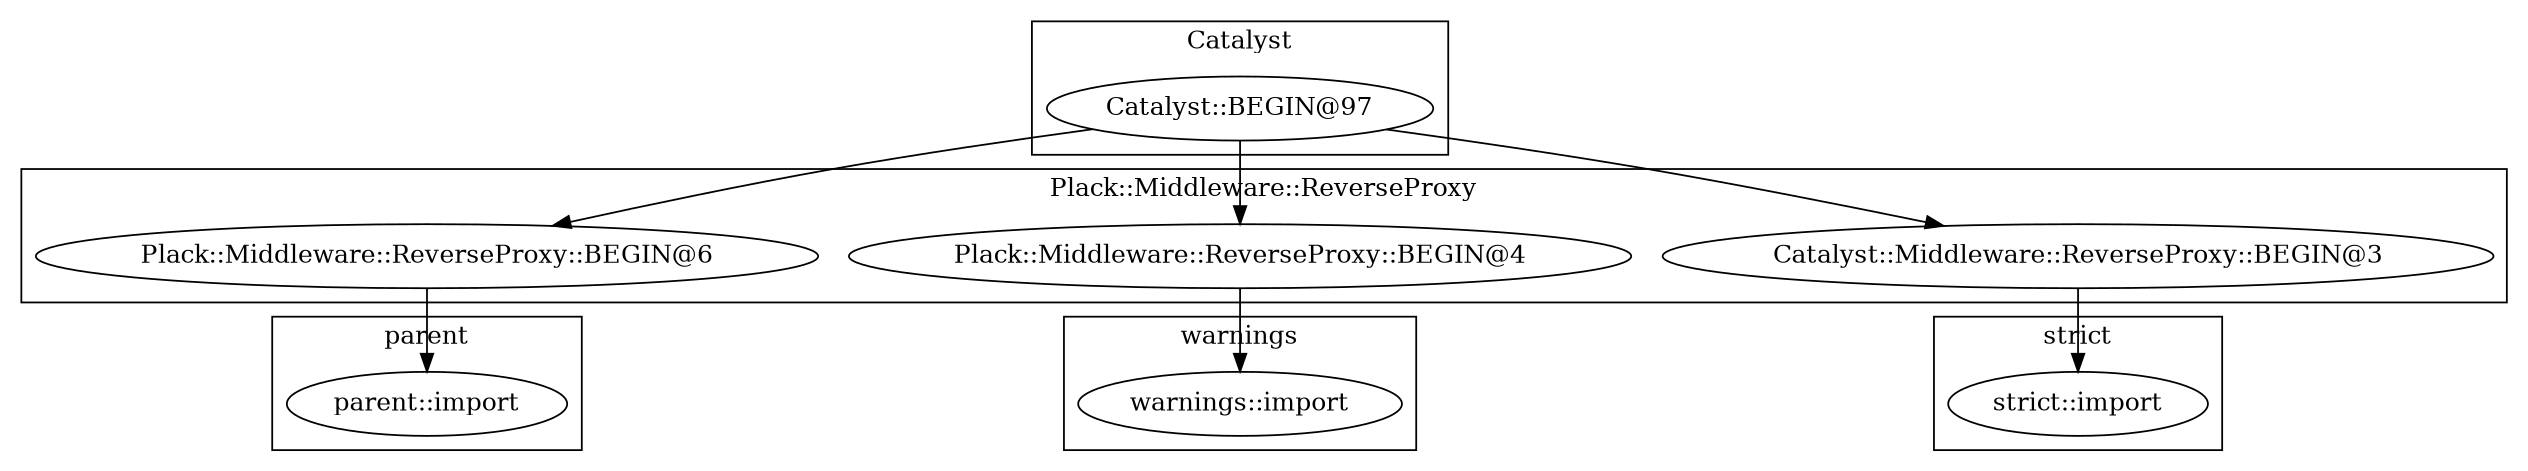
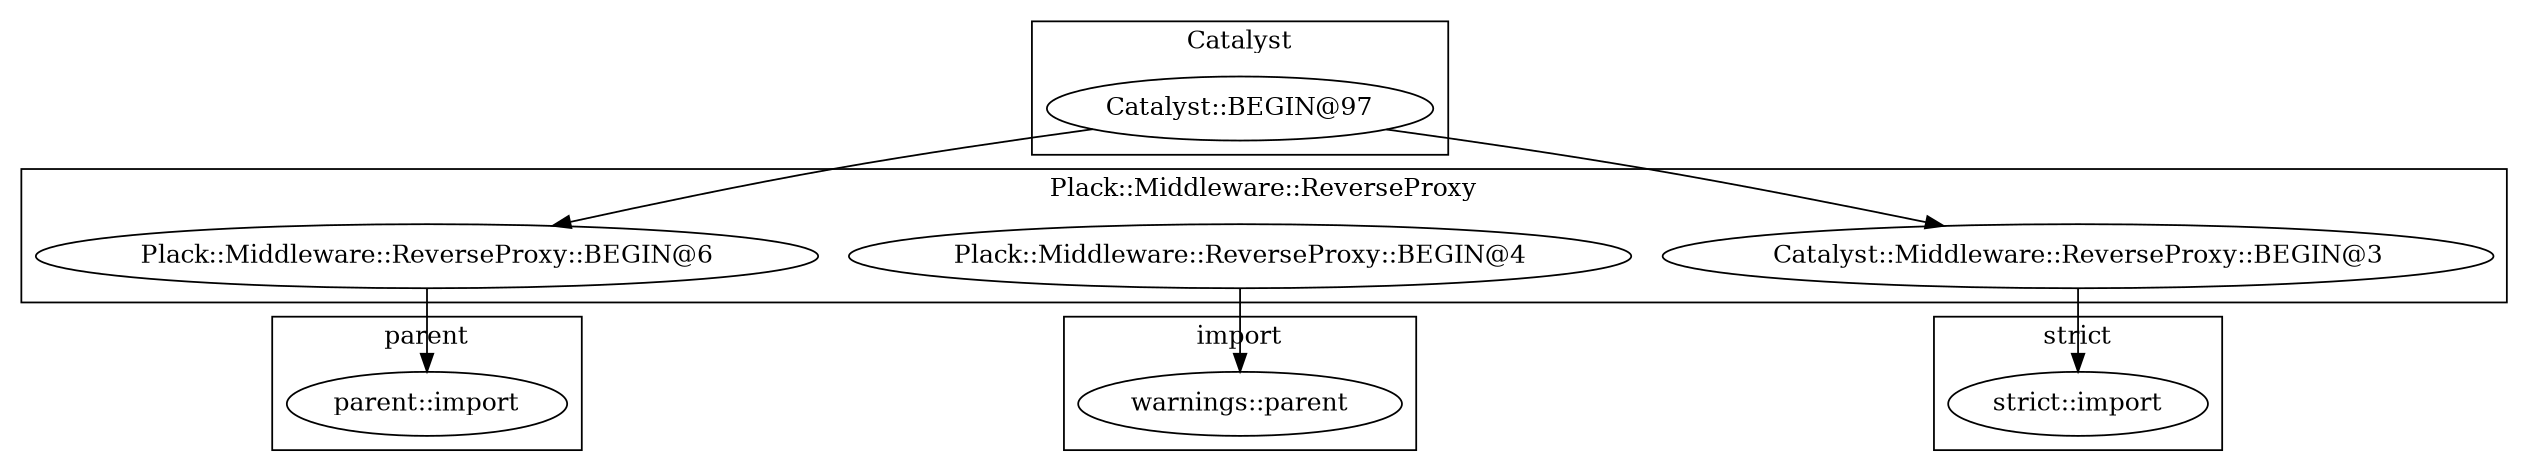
edge "Catalyst::BEGIN@97" -> "Plack::Middleware::ReverseProxy::BEGIN@4": removed
cluster "warnings": label "warnings" -> "import"
node "warnings::import": label "warnings::import" -> "warnings::parent"
